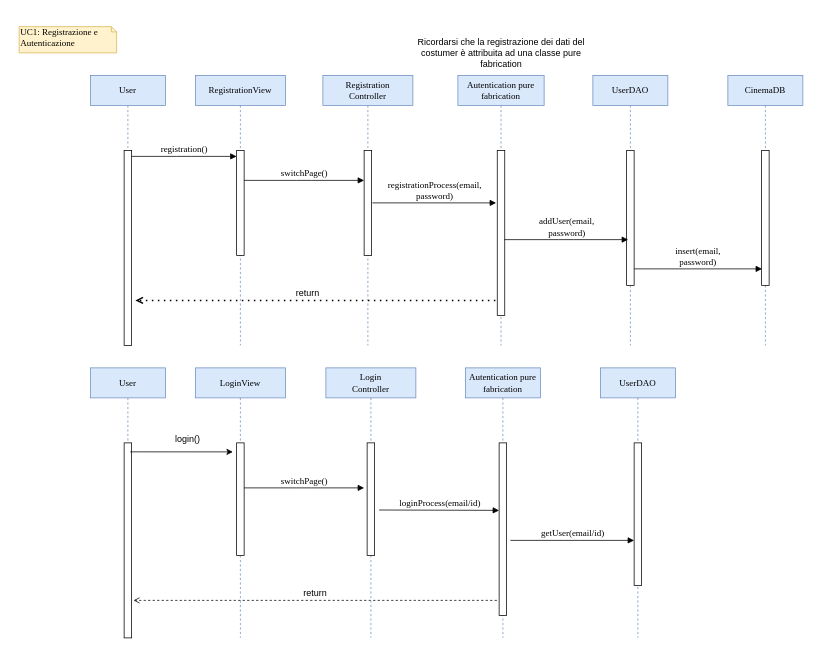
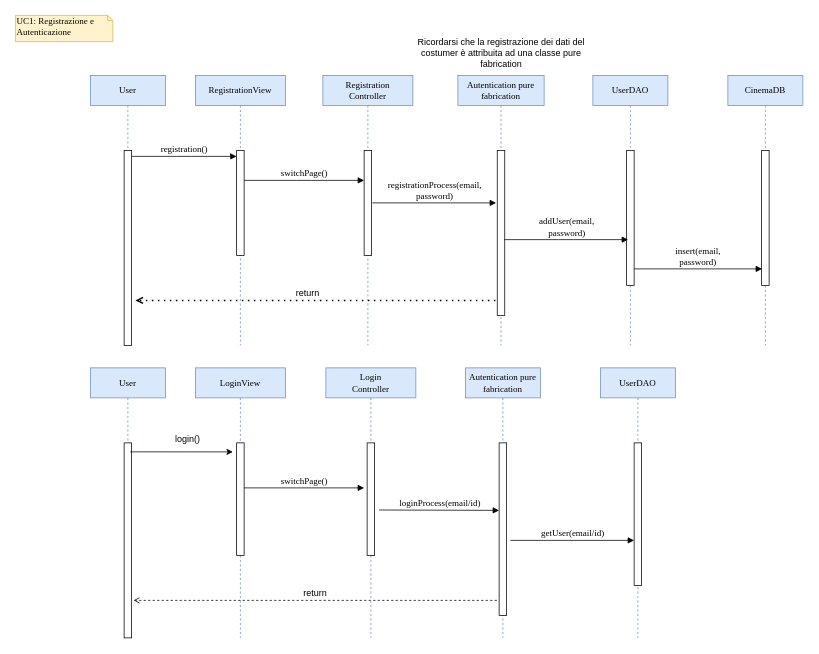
node "UC1: Registrazione e Autenticazione": moved (68, 40) -> (64, 29)
